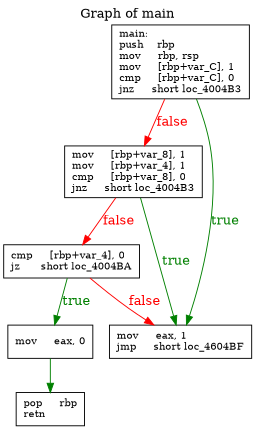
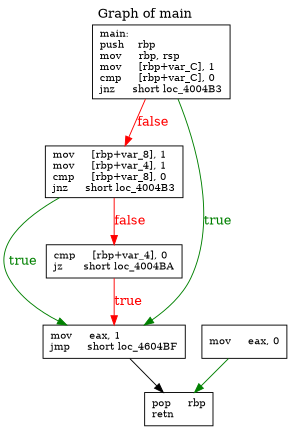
edge "cmp     [rbp+var_4], 0 jz      short loc_4004BA" -> "mov     eax, 0": removed, label "true"
edge "cmp     [rbp+var_4], 0 jz      short loc_4004BA" -> "mov     eax, 1 jmp     short loc_4604BF": label "false" -> "true"
edge "mov     eax, 1 jmp     short loc_4604BF" -> "pop     rbp retn": added
